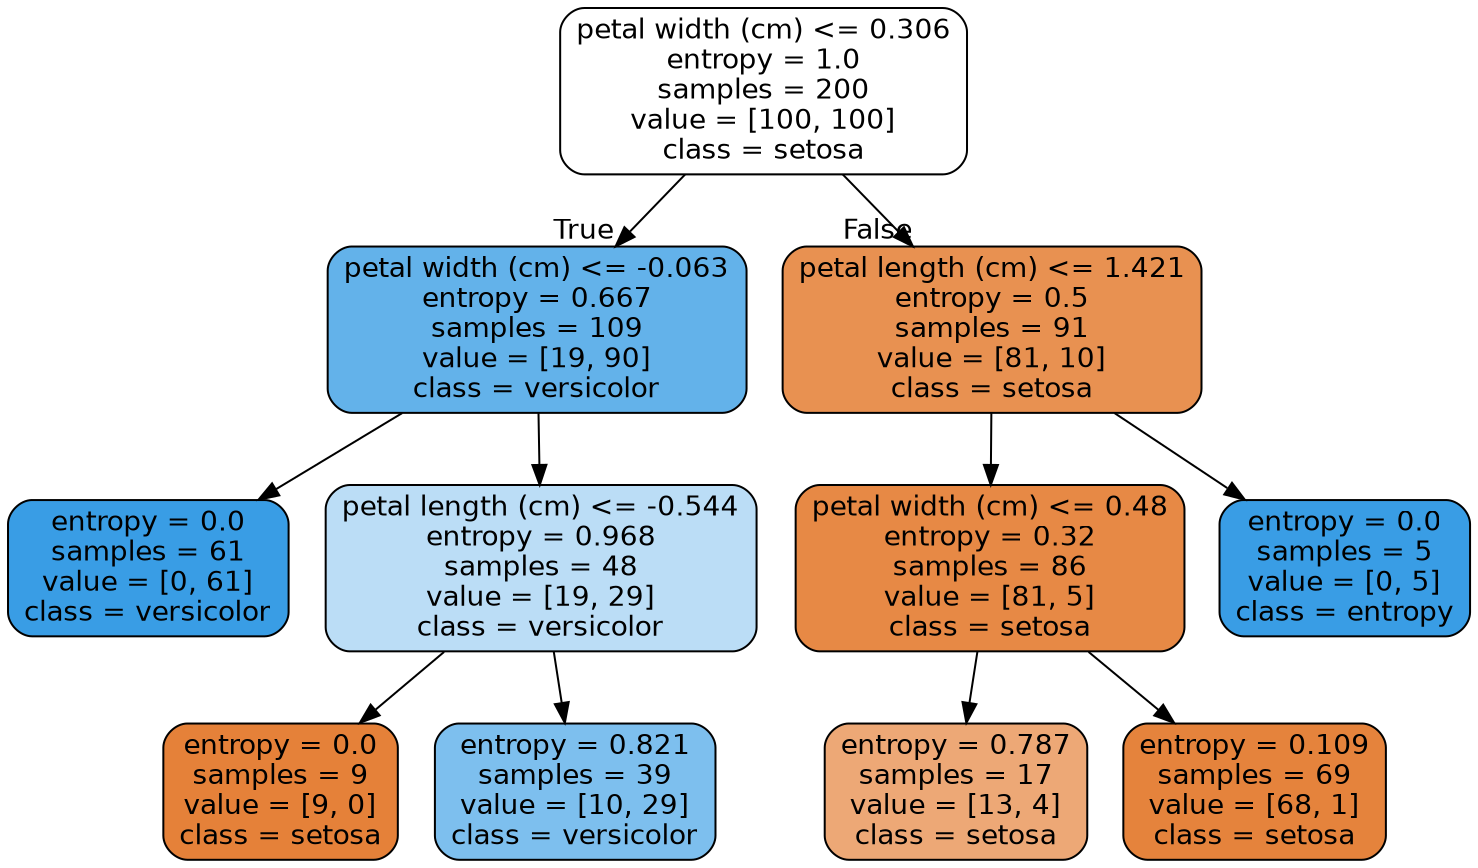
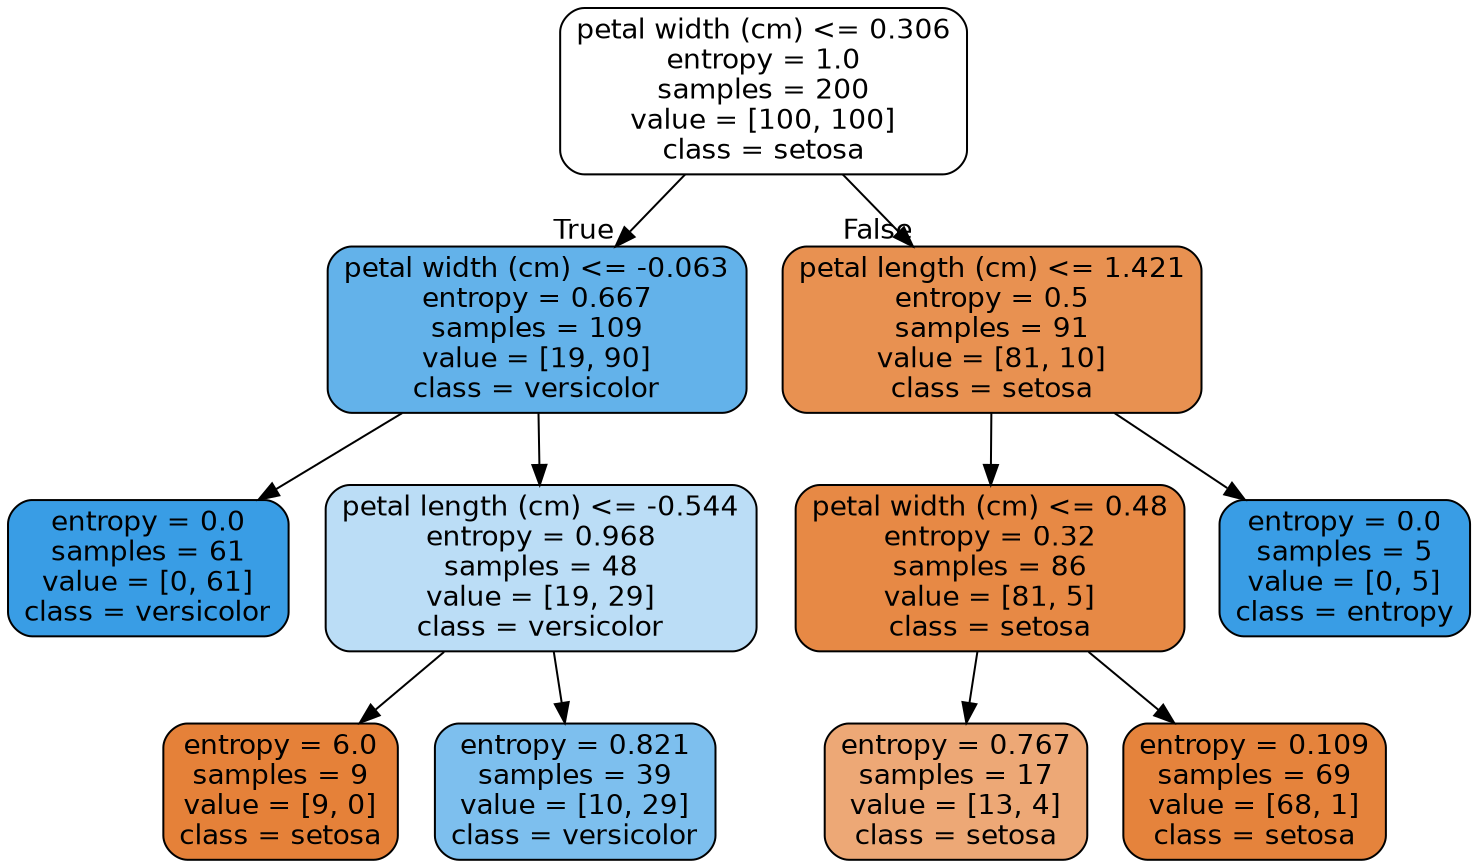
node "entropy = 0.0 samples = 9 value = [9, 0] class = setosa": label "entropy = 0.0 samples = 9 value = [9, 0] class = setosa" -> "entropy = 6.0 samples = 9 value = [9, 0] class = setosa"
node "entropy = 0.787 samples = 17 value = [13, 4] class = setosa": label "entropy = 0.787 samples = 17 value = [13, 4] class = setosa" -> "entropy = 0.767 samples = 17 value = [13, 4] class = setosa"
